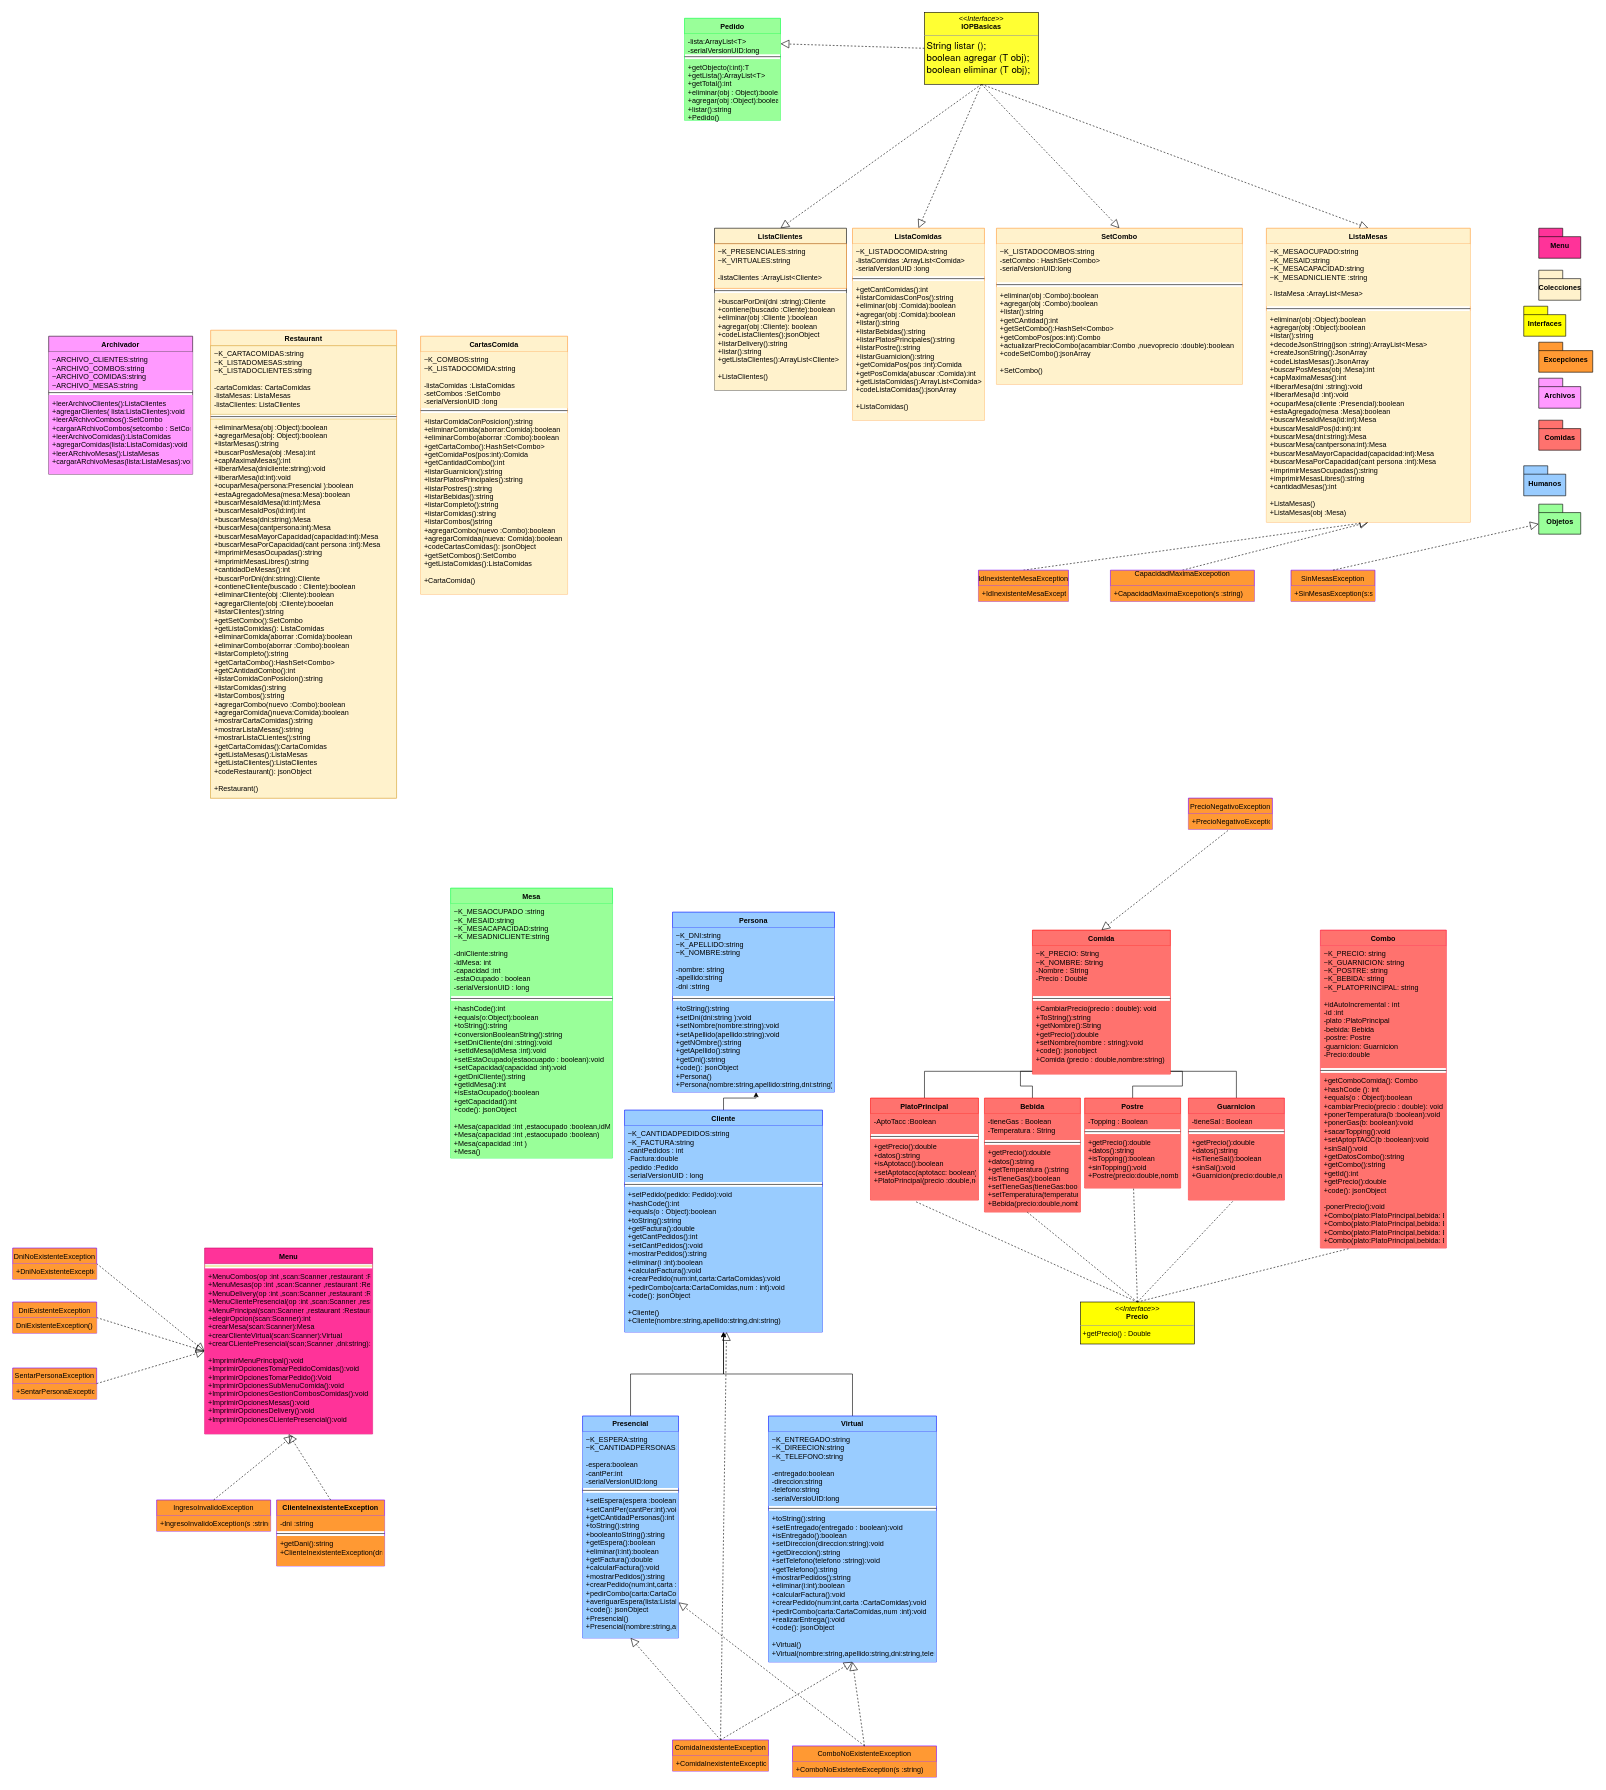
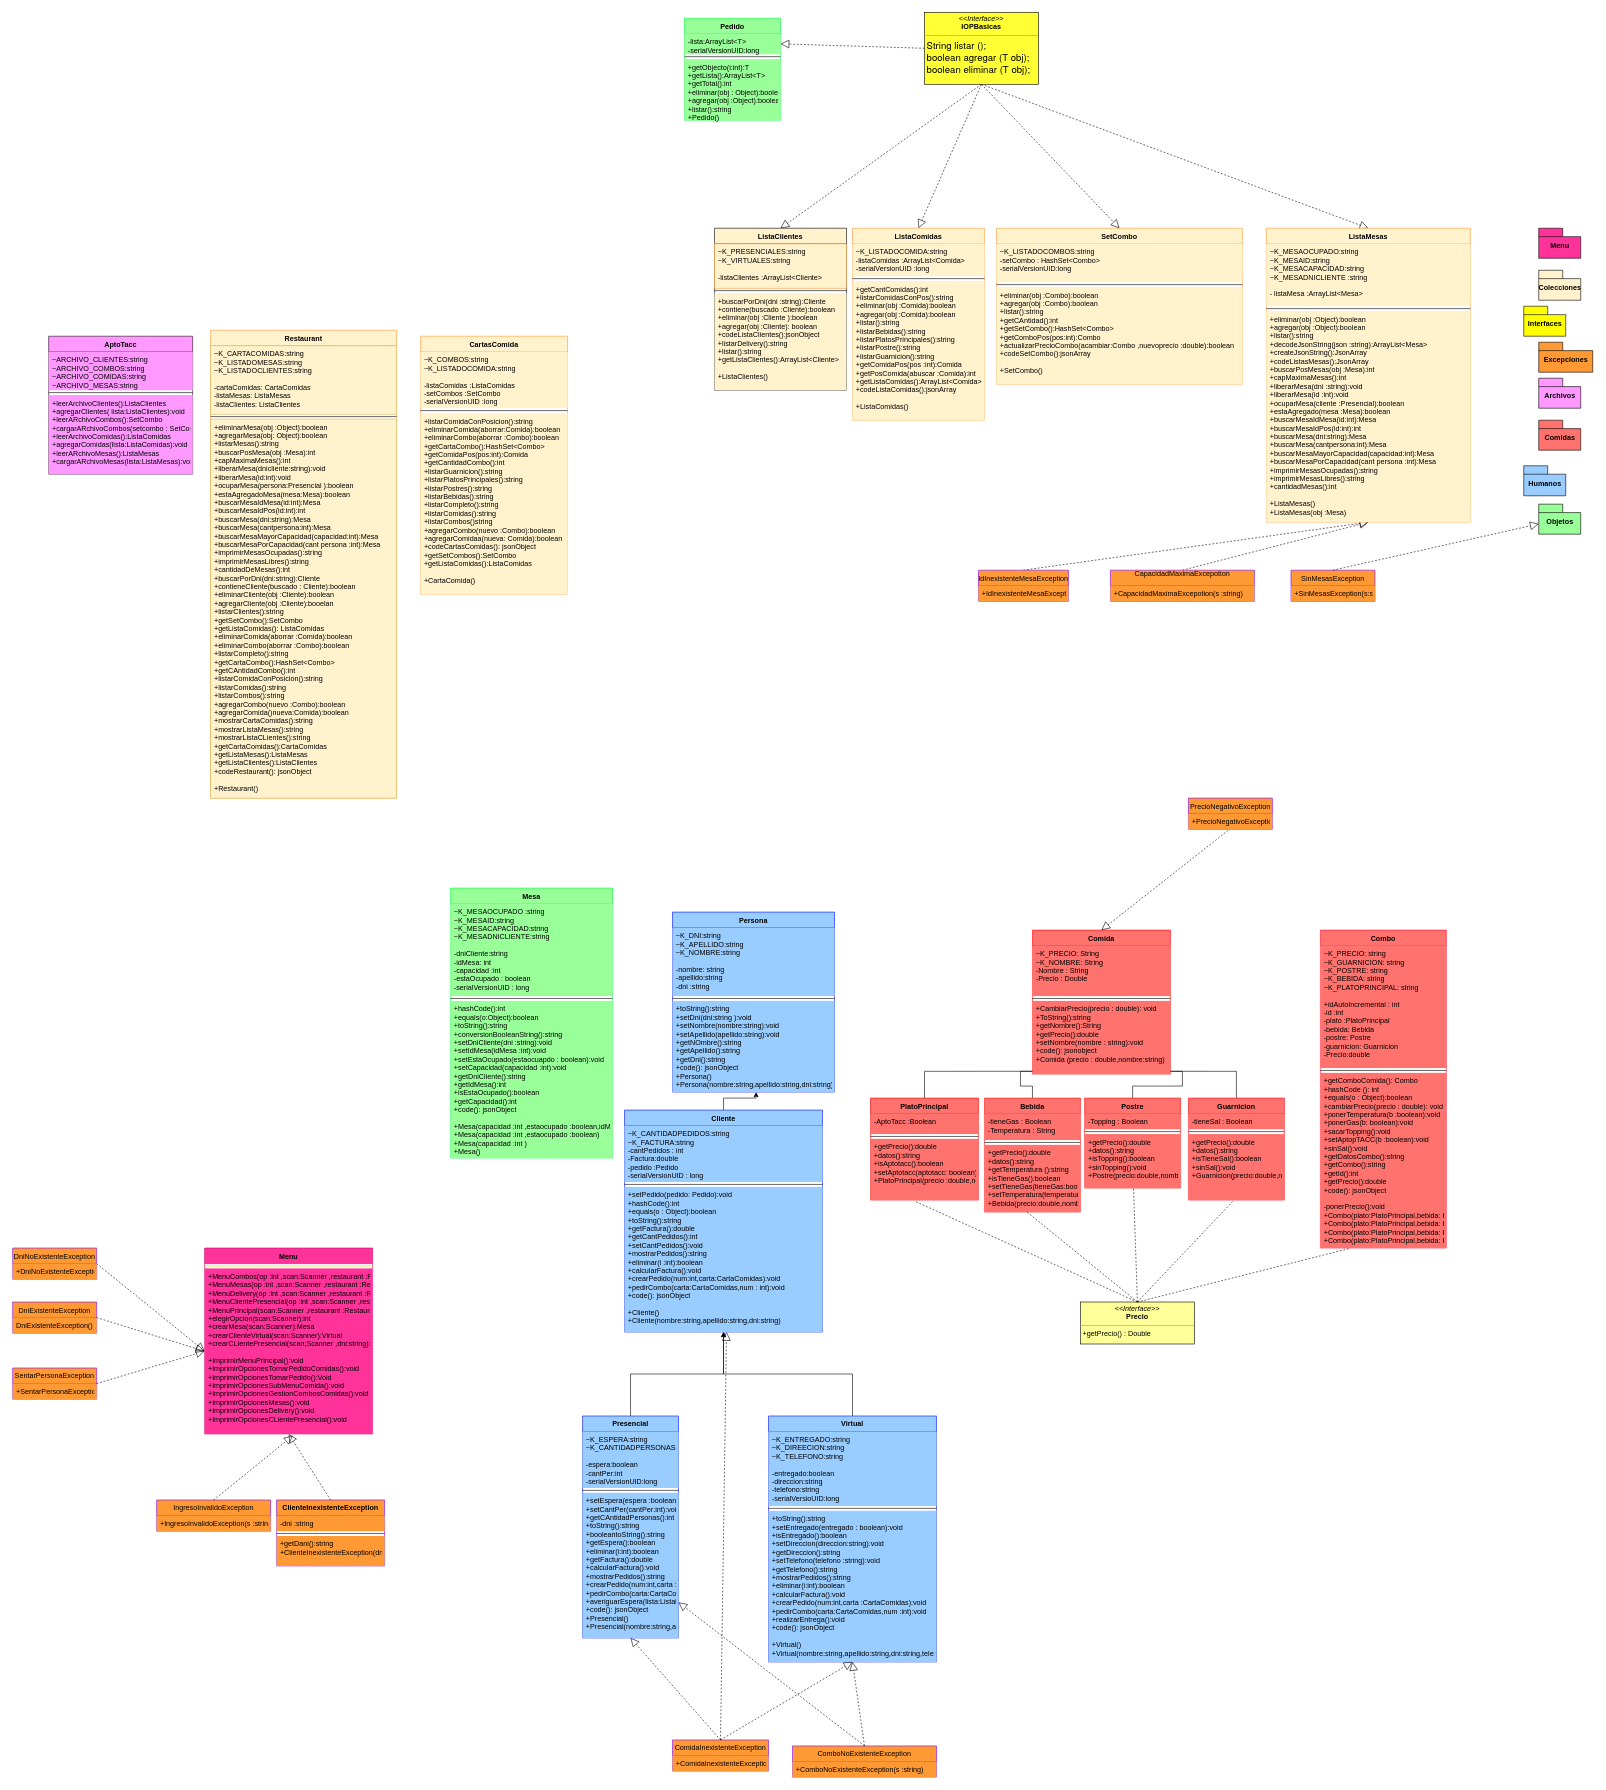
node "Archivador": label "Archivador" -> "AptoTacc"
node "<<Interface>> Precio +getPrecio() : Double": fillcolor #ffff00 -> #ffff99
